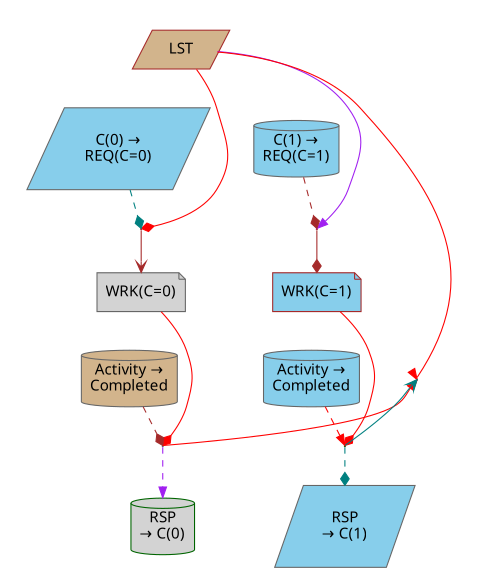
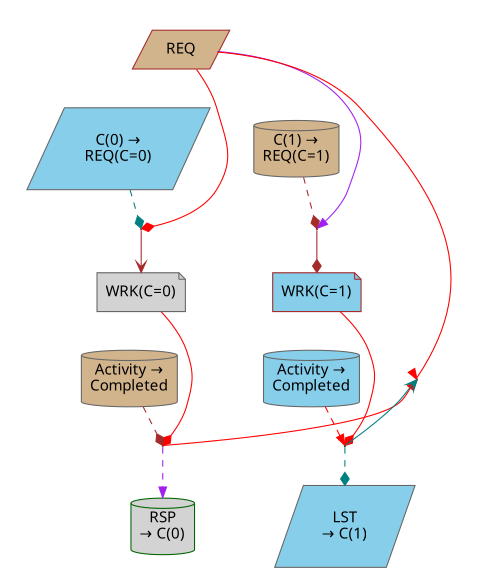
node "LST": label "LST" -> "REQ"
node "C(1) → REQ(C=1)": fillcolor skyblue -> tan
node "RSP → C(1)": label "RSP → C(1)" -> "LST → C(1)"
